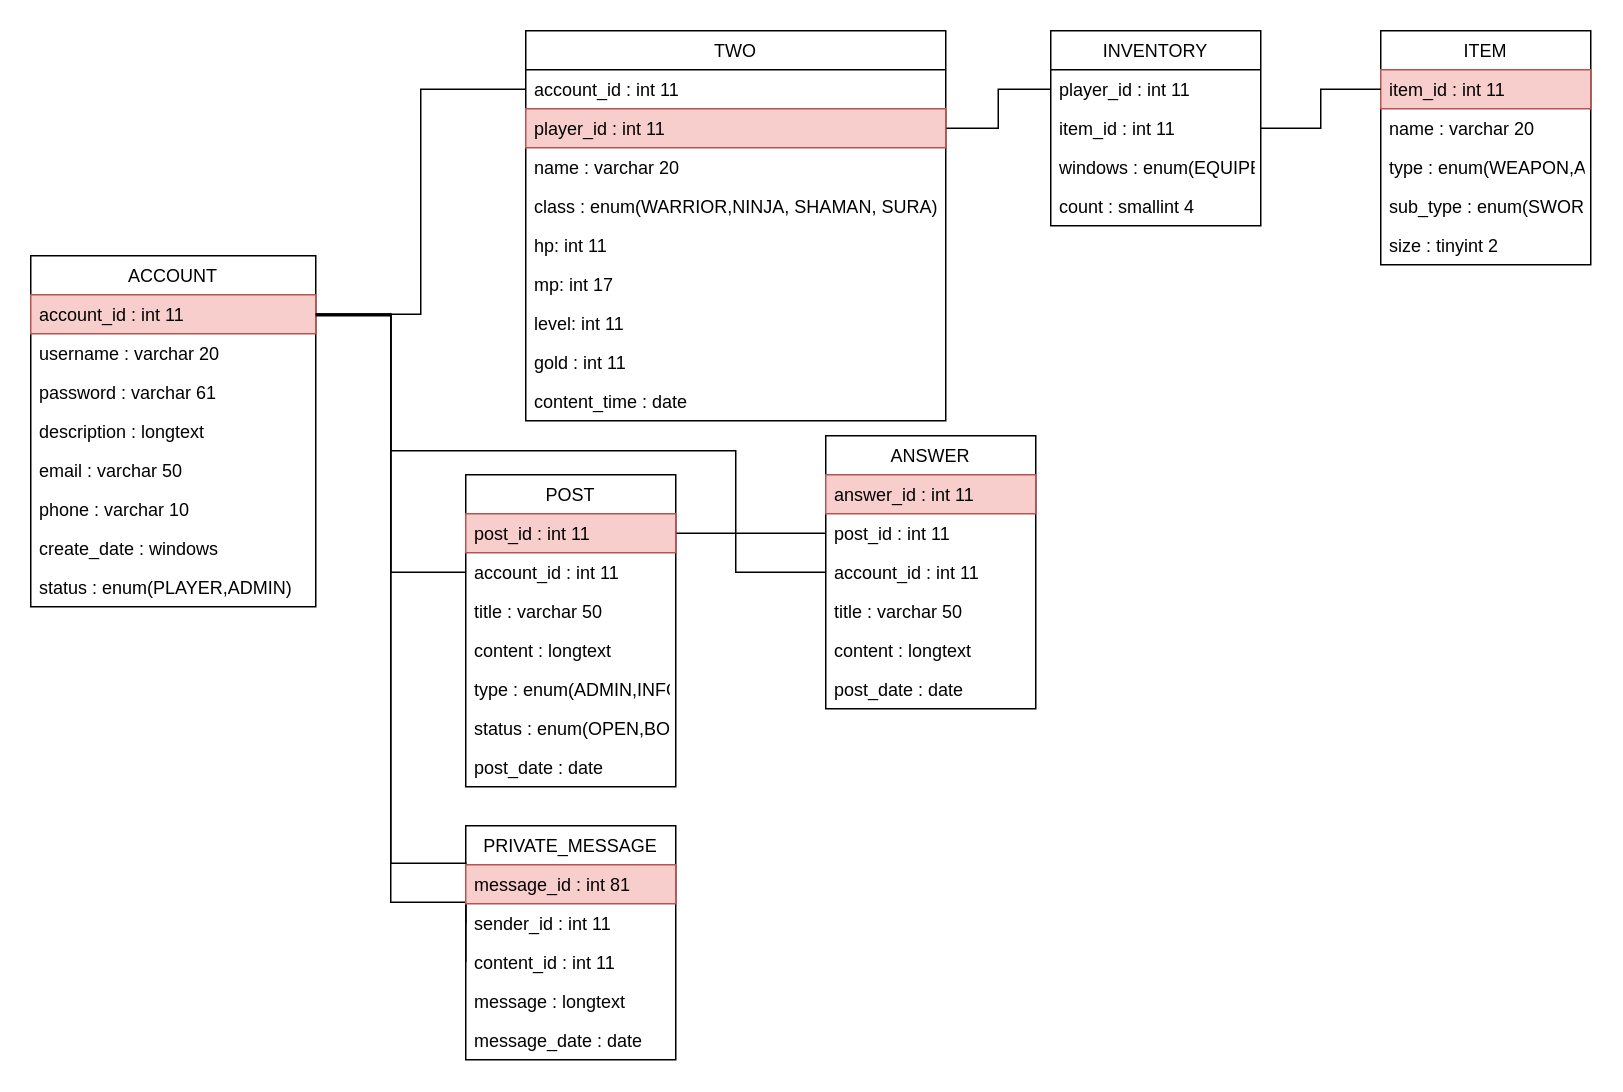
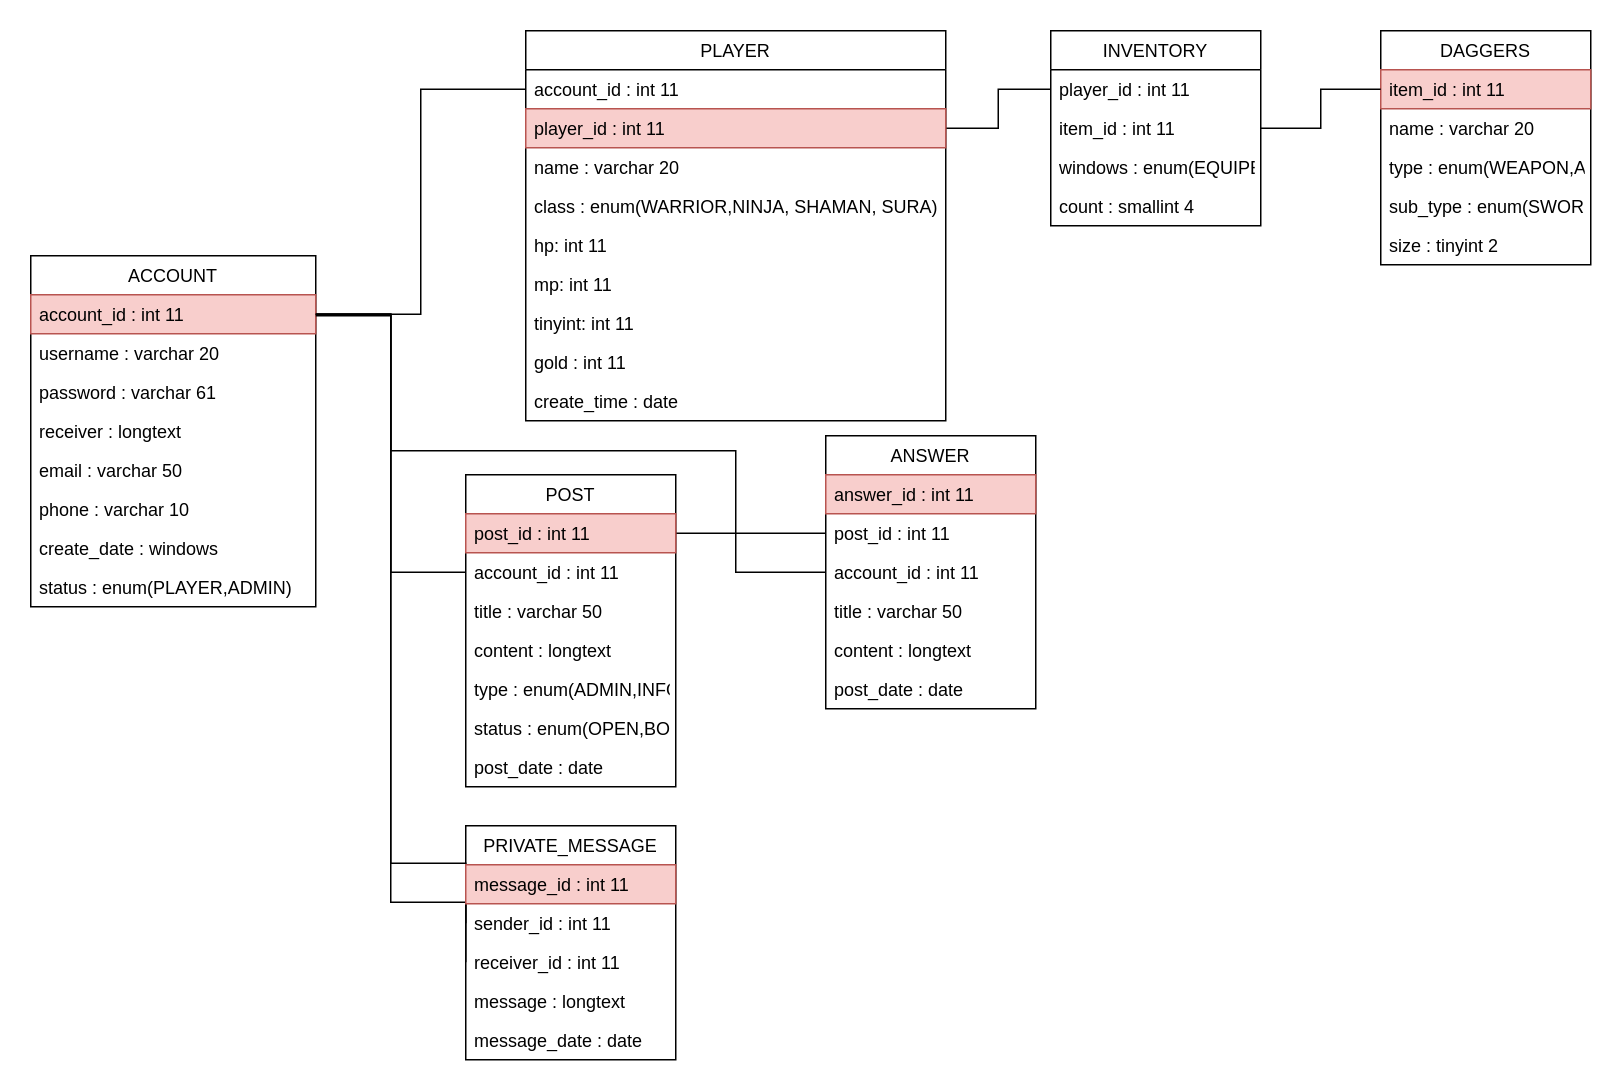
node "TWO": label "TWO" -> "PLAYER"
node "ITEM": label "ITEM" -> "DAGGERS"
node "mp: int 17": label "mp: int 17" -> "mp: int 11"
node "level: int 11": label "level: int 11" -> "tinyint: int 11"
node "content_time : date": label "content_time : date" -> "create_time : date"
node "description : longtext": label "description : longtext" -> "receiver : longtext"
node "message_id : int 81": label "message_id : int 81" -> "message_id : int 11"
node "content_id : int 11": label "content_id : int 11" -> "receiver_id : int 11"
